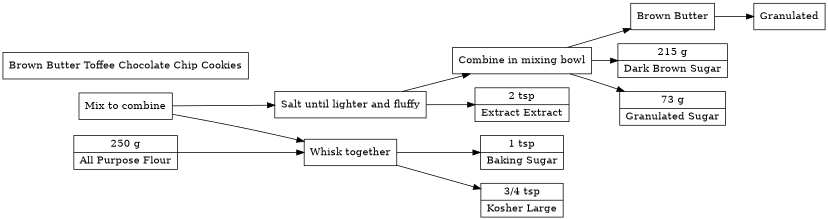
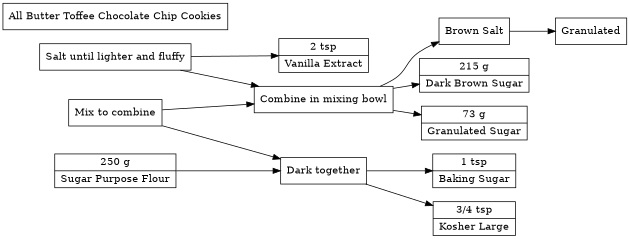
node "Brown Butter": label "Brown Butter" -> "Brown Salt"
node "Brown Butter Toffee Chocolate Chip Cookies": label "Brown Butter Toffee Chocolate Chip Cookies" -> "All Butter Toffee Chocolate Chip Cookies"
edge "Mix to combine" -> "Salt until lighter and fluffy": now "Mix to combine" -> "Combine in mixing bowl"
node "2 tsp": text "Extract Extract" -> "Vanilla Extract"
node "Whisk together": label "Whisk together" -> "Dark together"
node "250 g": text "All Purpose Flour" -> "Sugar Purpose Flour"
